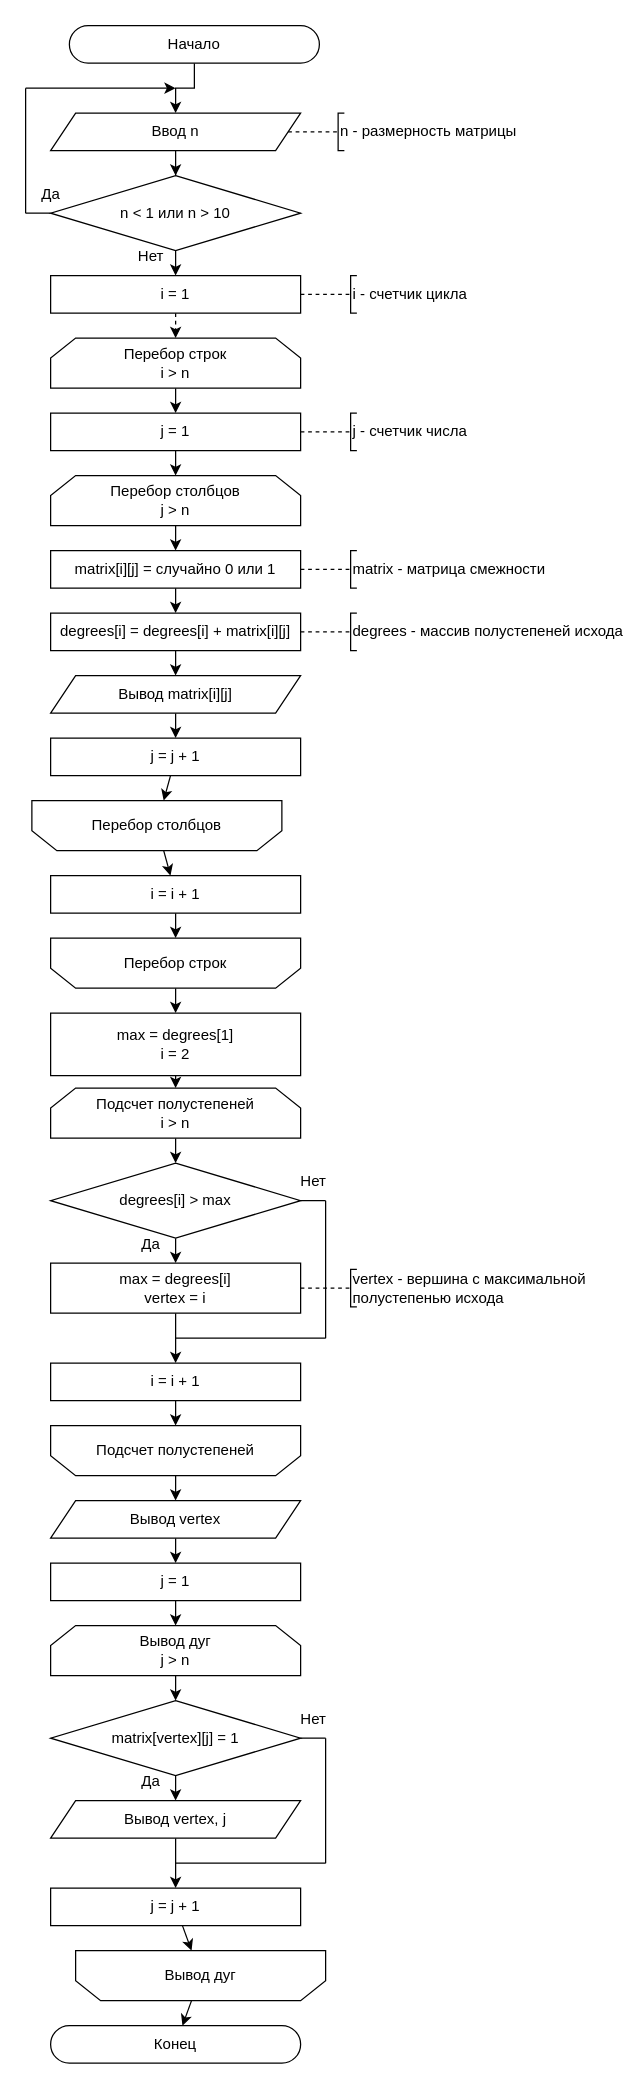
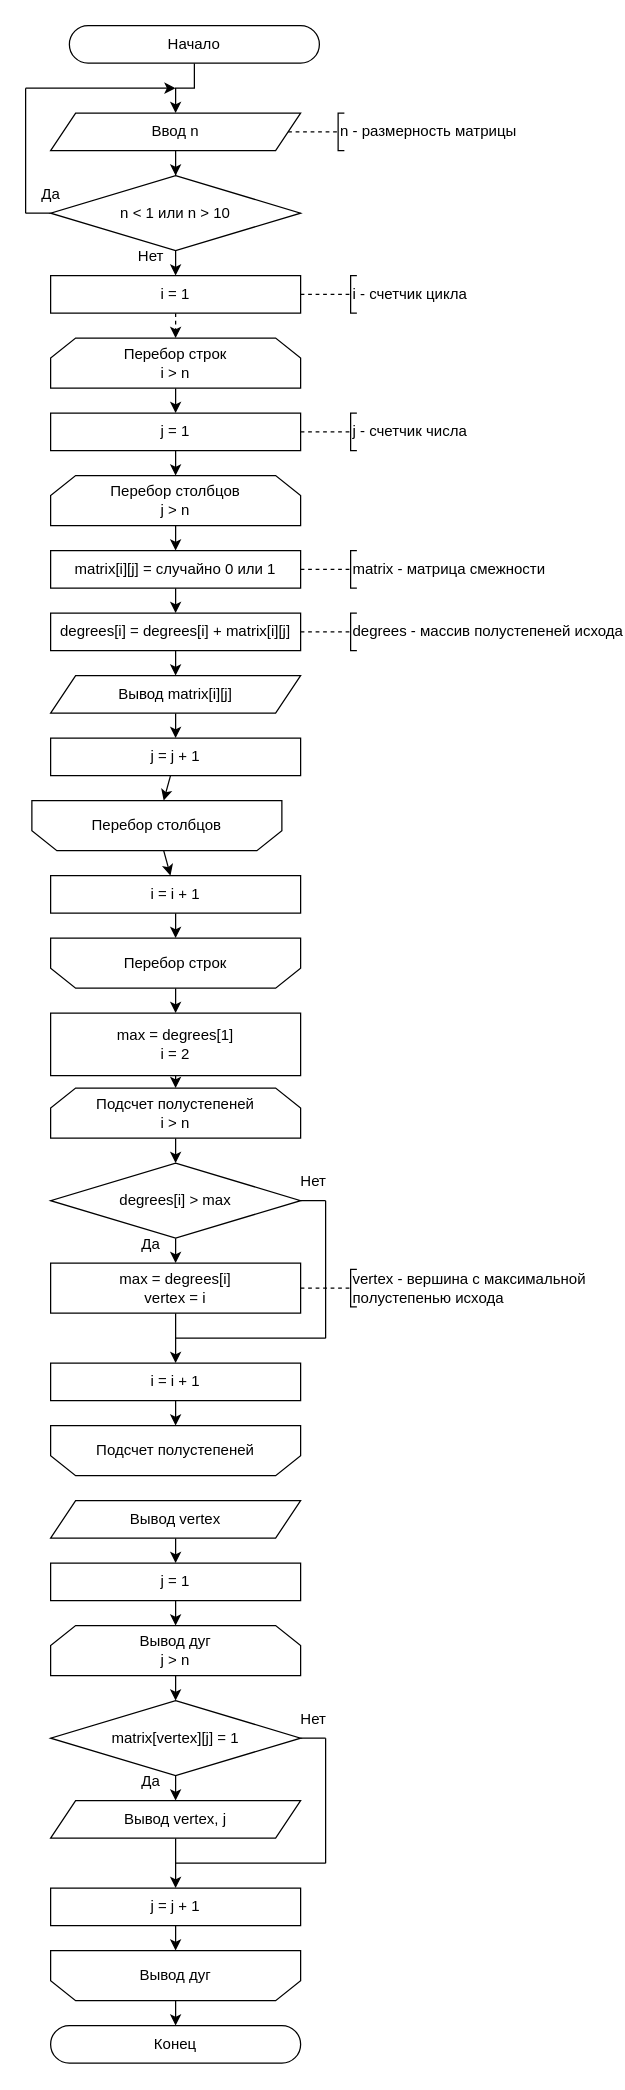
edge "Подсчет полустепеней" -> "Вывод vertex": removed
node "Вывод дуг": moved (201, 1976) -> (176, 1976)
